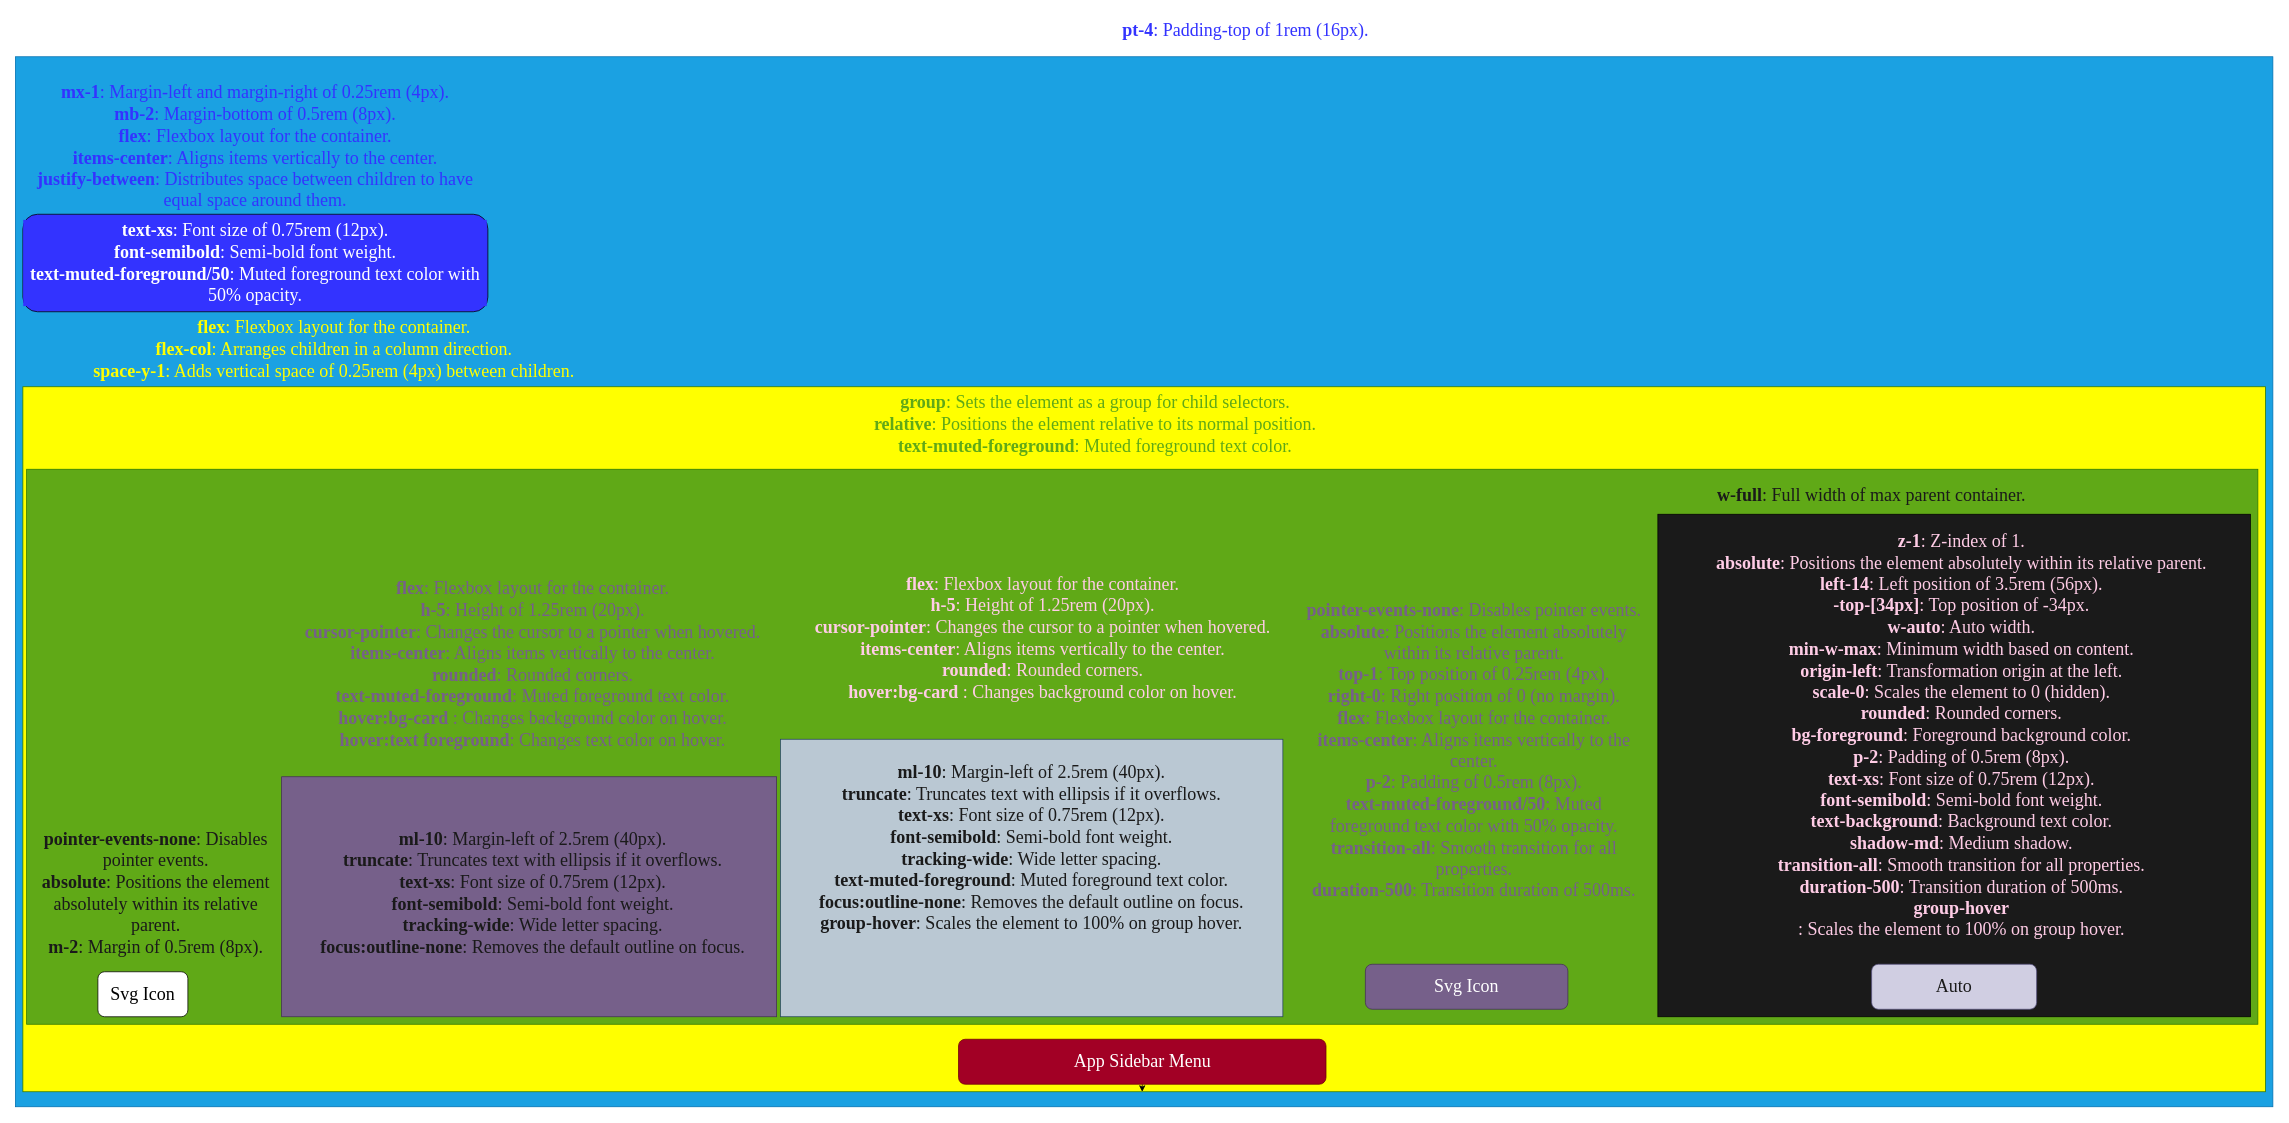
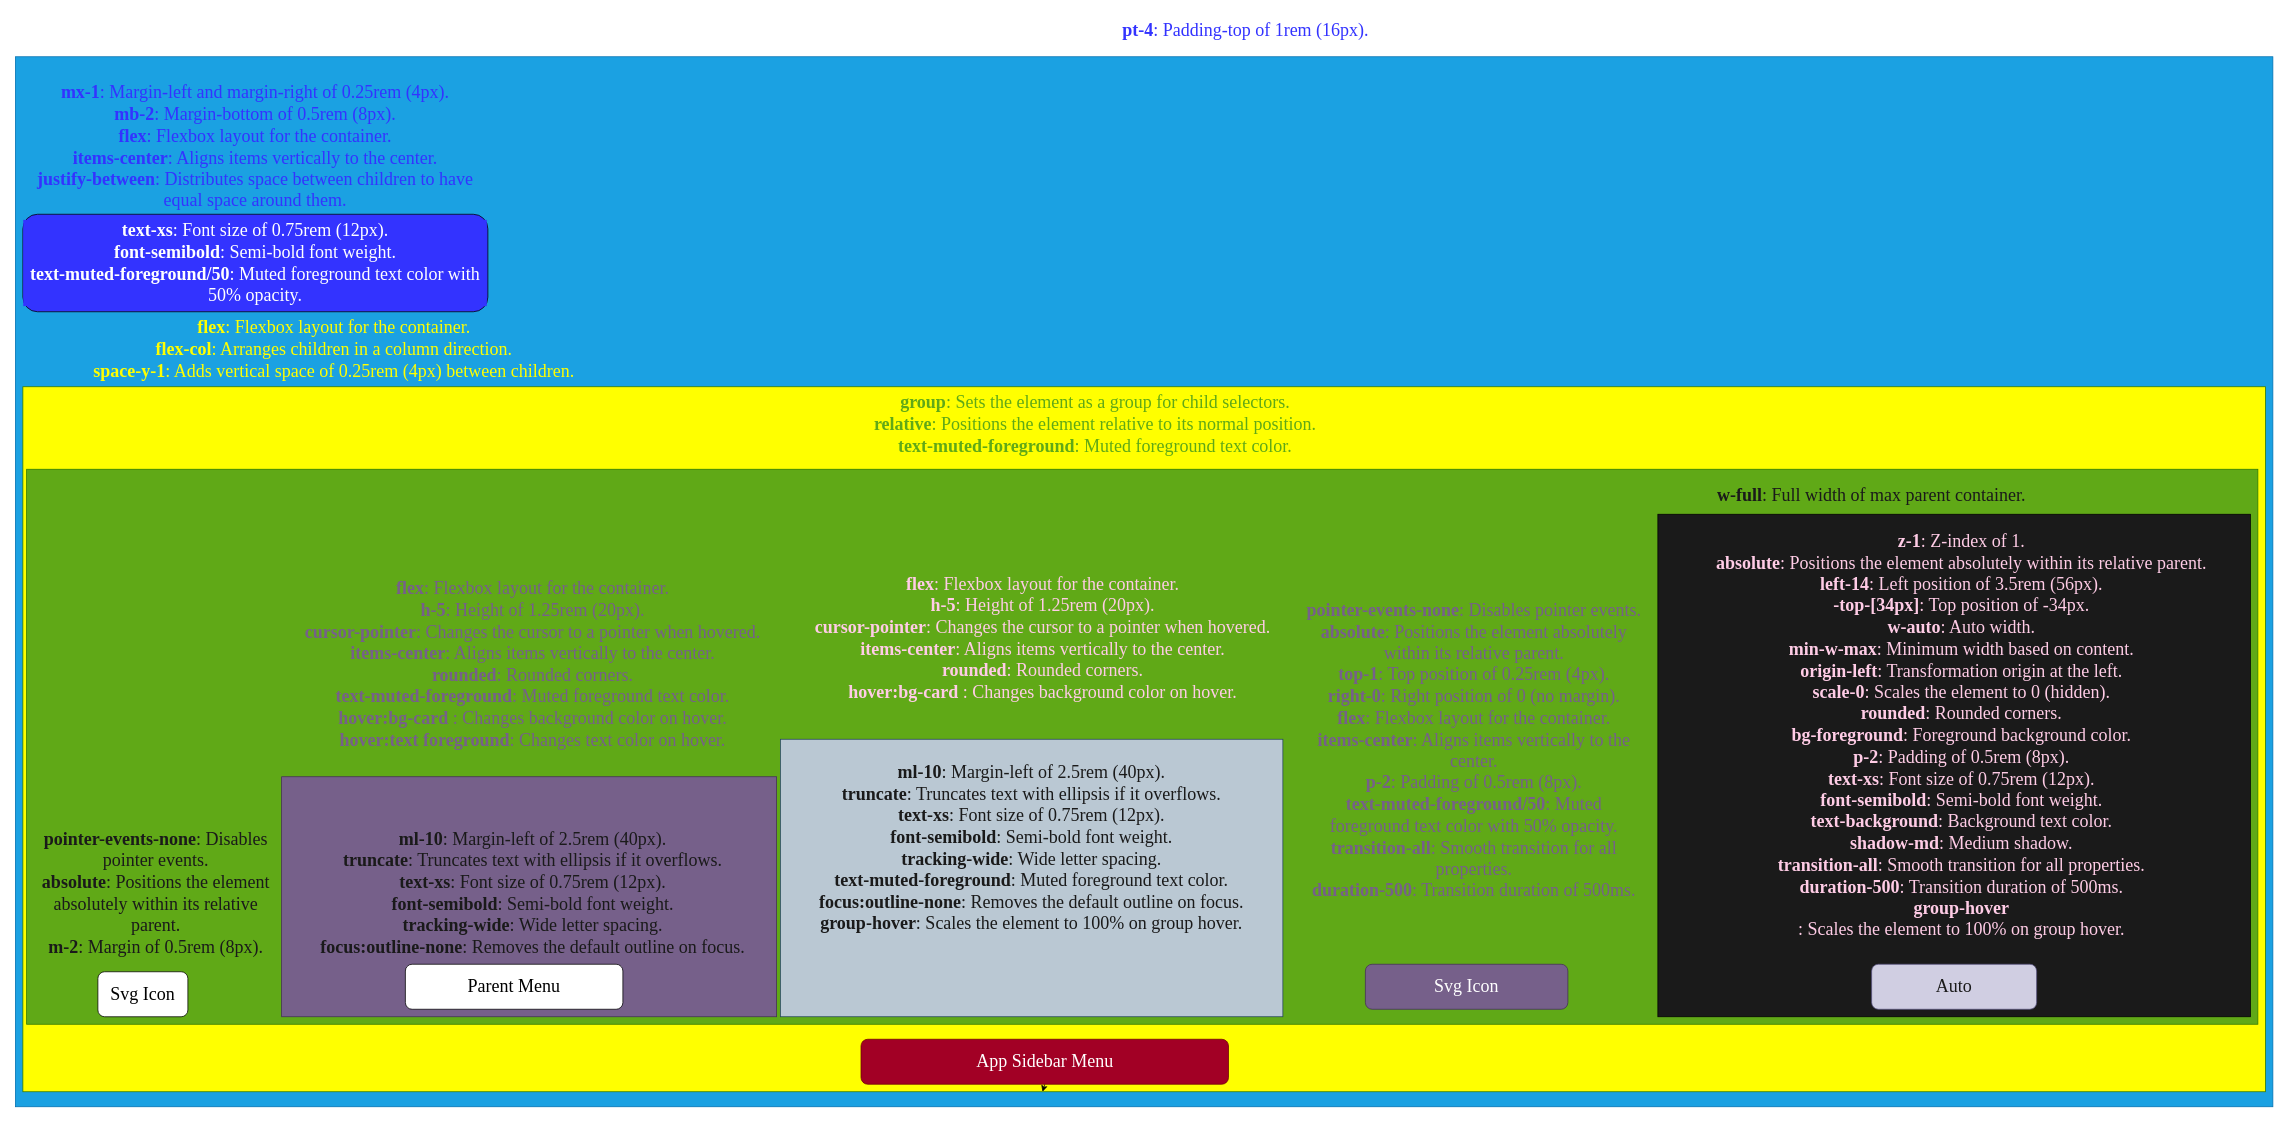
node "Parent Menu": added
node "App Sidebar Menu": moved (1142, 1062) -> (1045, 1062)
